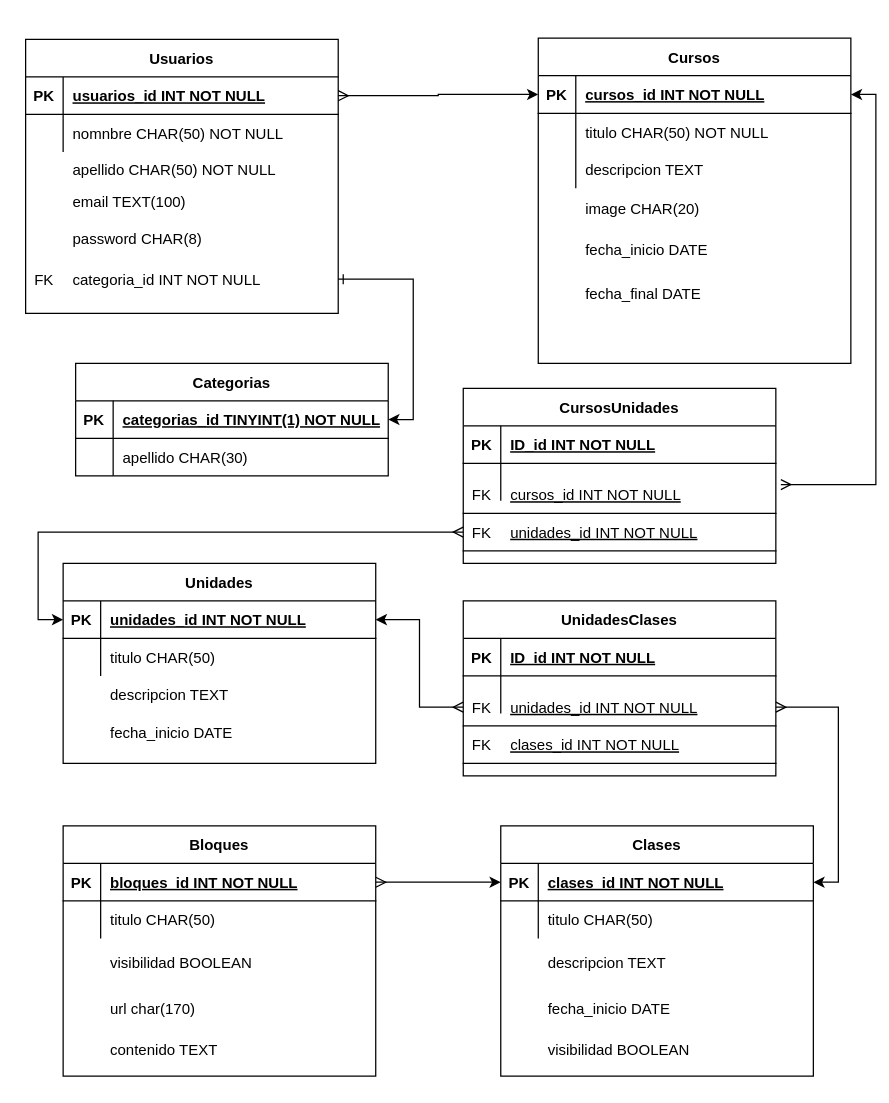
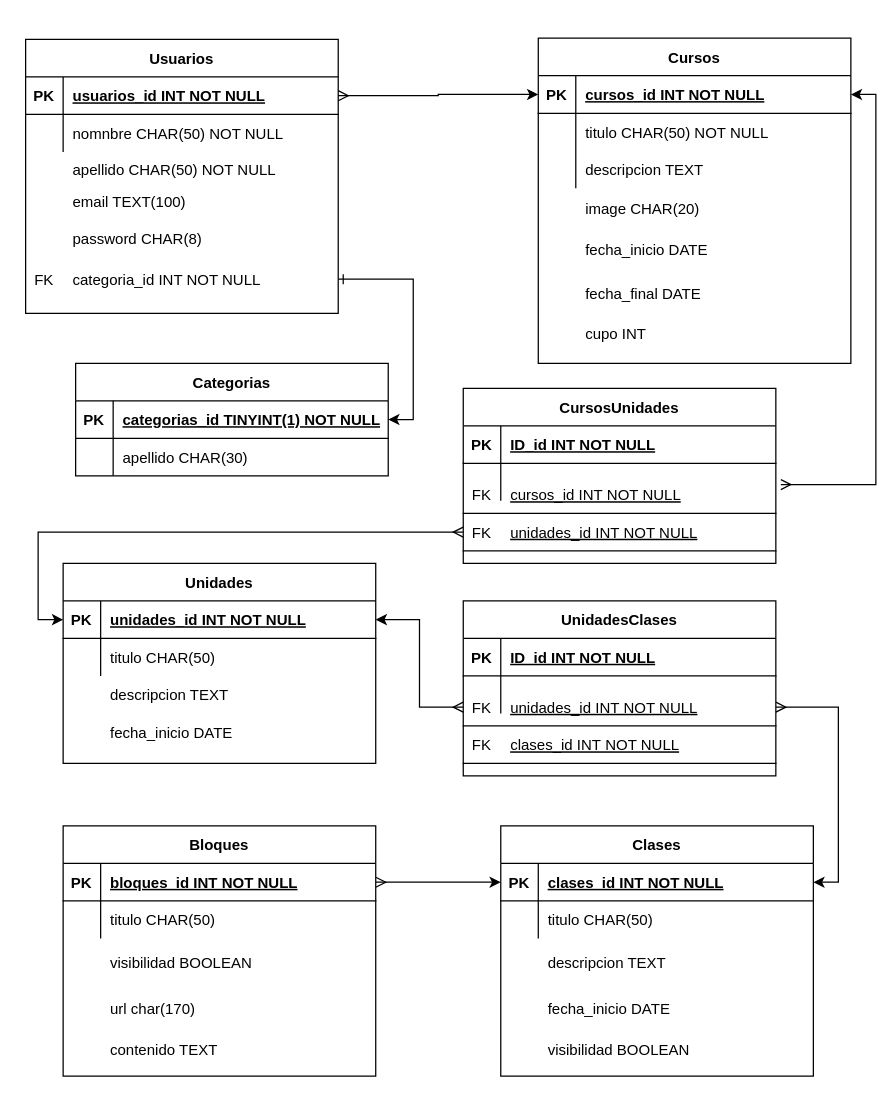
node "cupo INT": added
